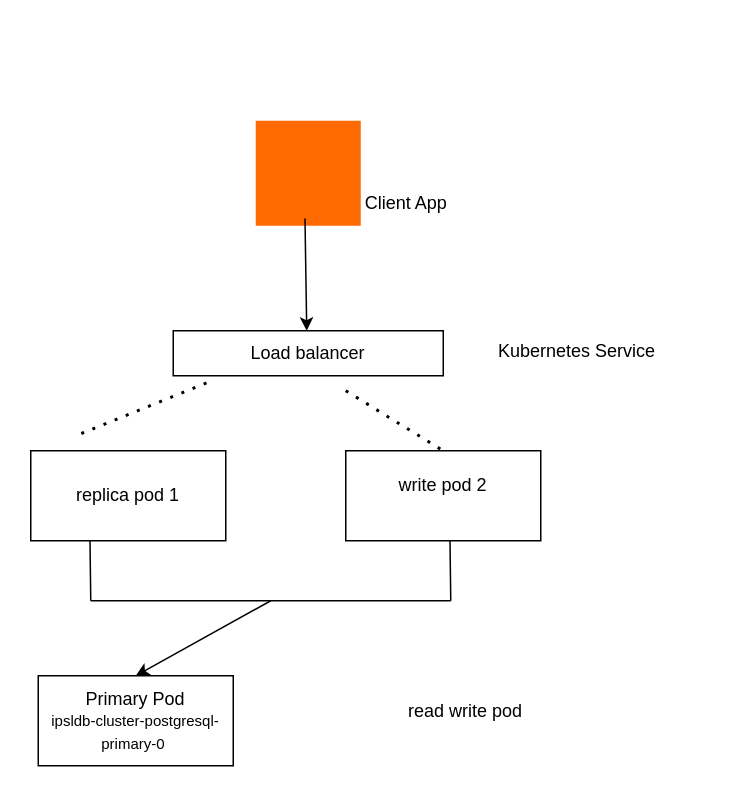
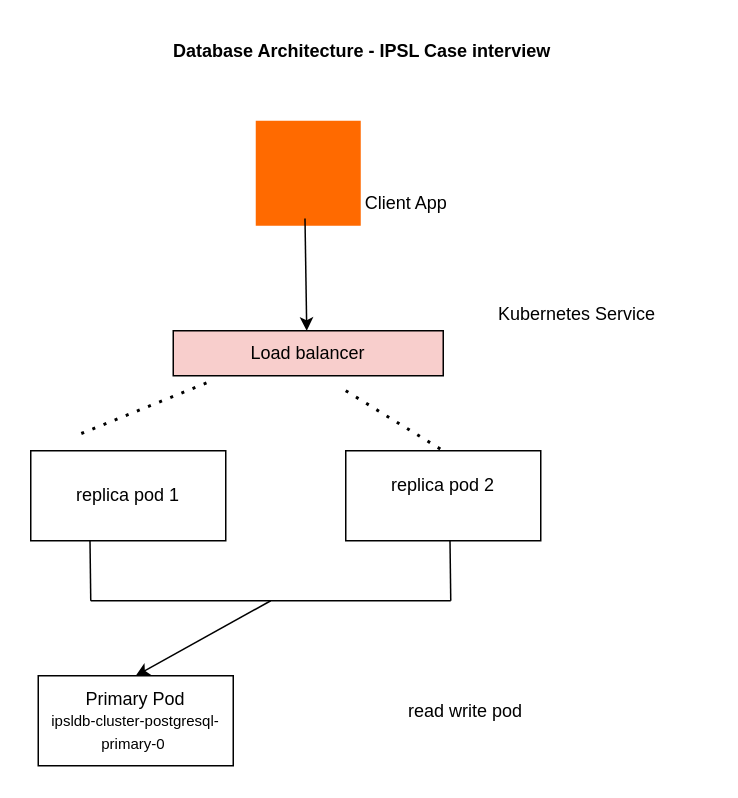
node "Database Architecture - IPSL Case interview": added
node "Load balancer": fillcolor #ffffff -> #f8cecc
node "Kubernetes Service": moved (601, 361) -> (601, 323)
node "write pod 2": label "write pod 2" -> "replica pod 2"
